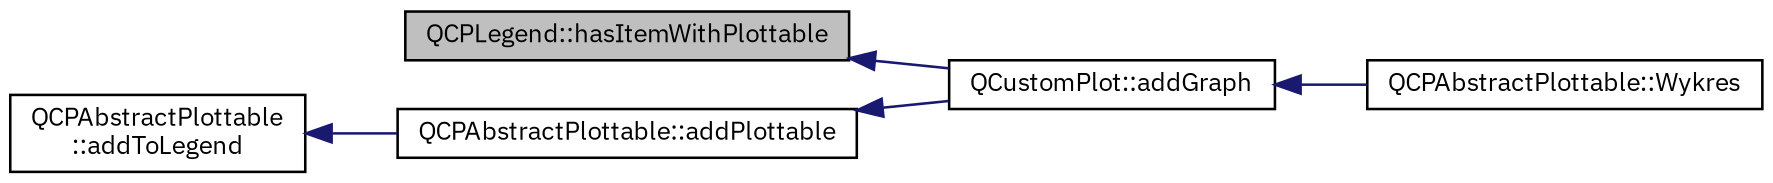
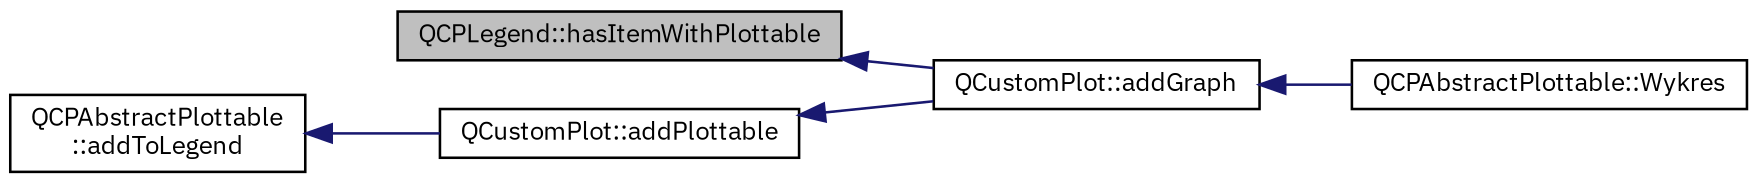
node "QCPAbstractPlottable::addPlottable": label "QCPAbstractPlottable::addPlottable" -> "QCustomPlot::addPlottable"
